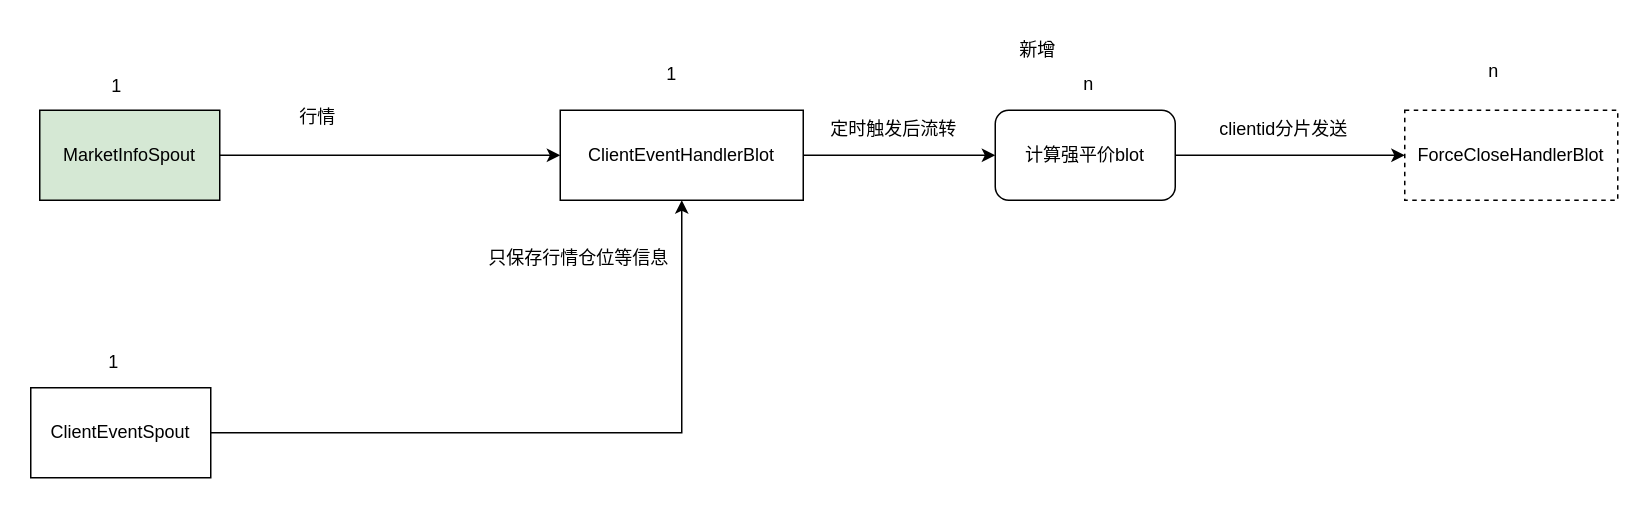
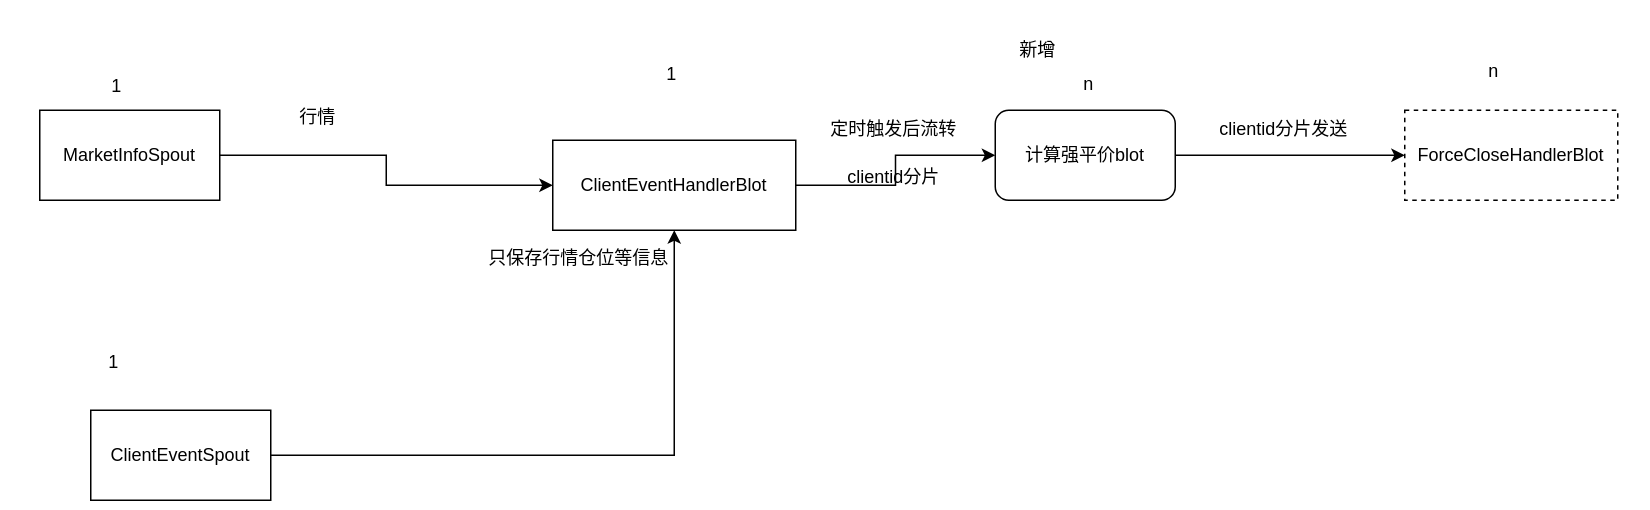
node "MarketInfoSpout": fillcolor #d5e8d4 -> #ffffff
node "ClientEventHandlerBlot": moved (682, 155) -> (674, 185)
node "clientid分片": added
node "ClientEventSpout": moved (121, 433) -> (181, 455)
